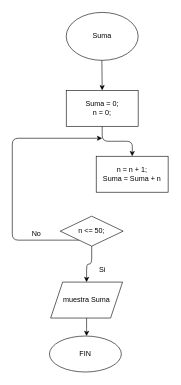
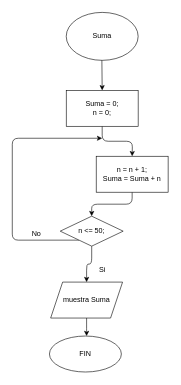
edge "n = n + 1; Suma = Suma + n" -> "n <= 50;": added
